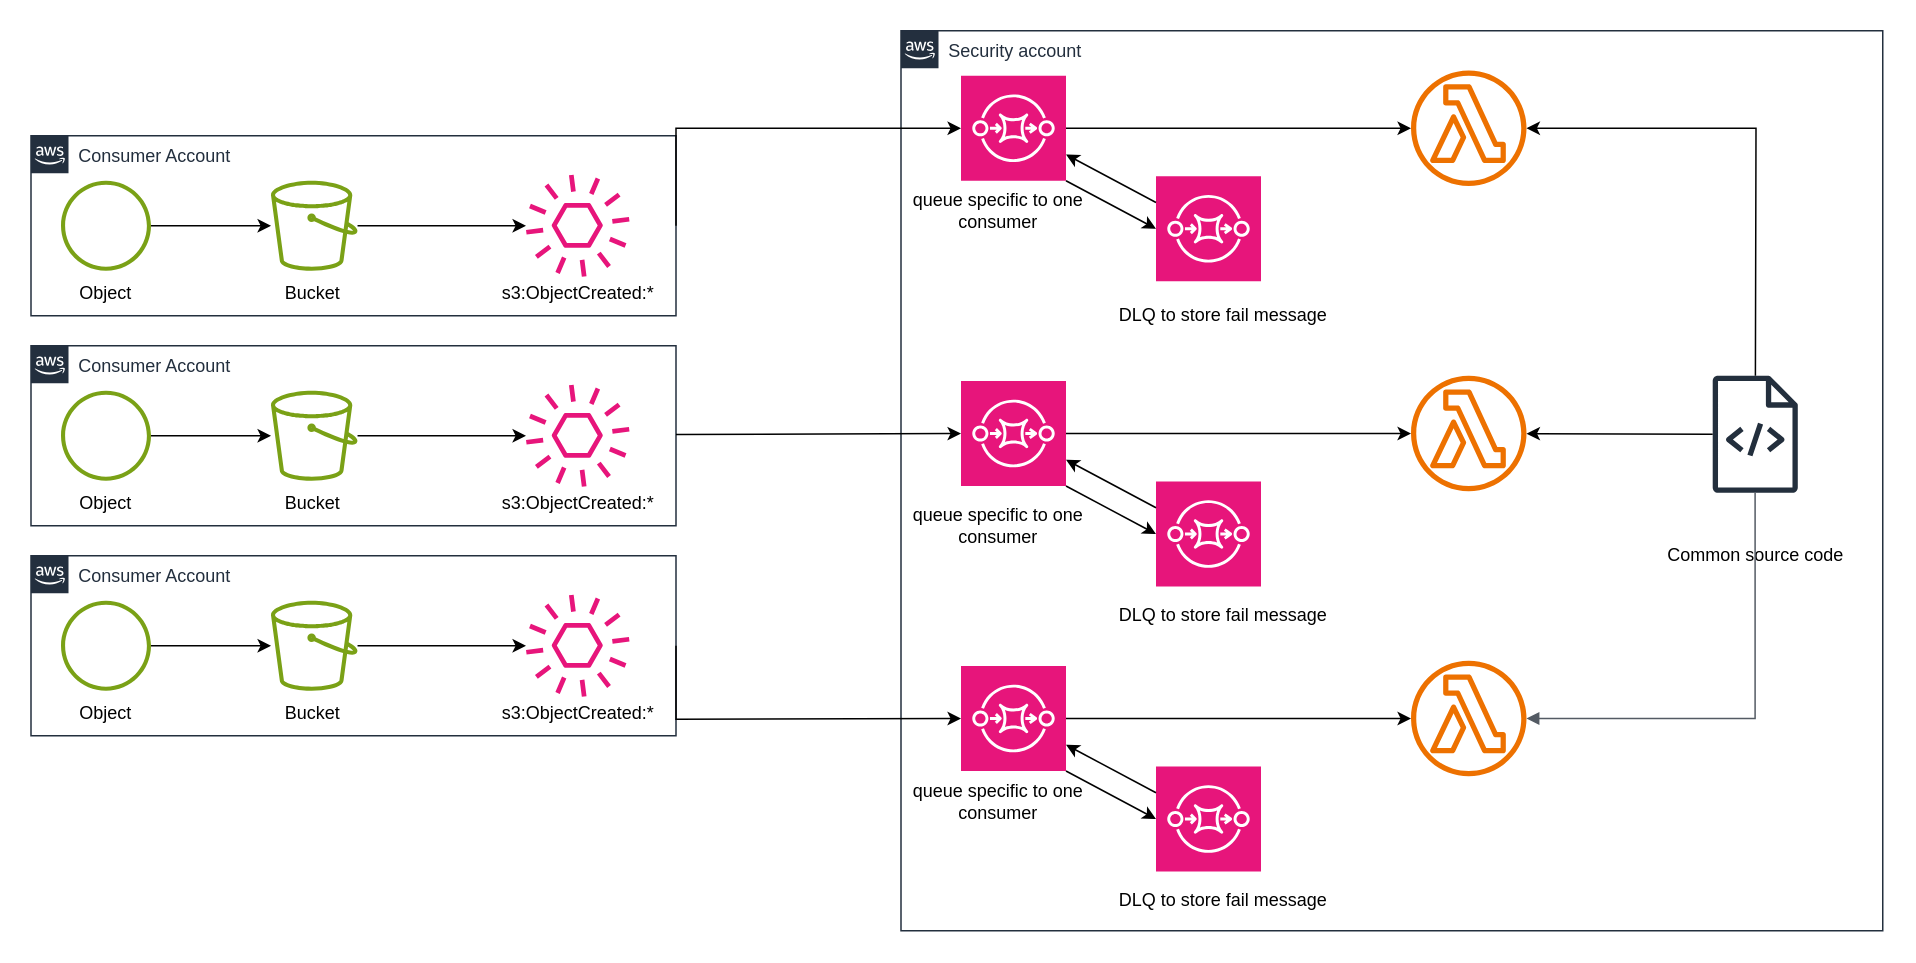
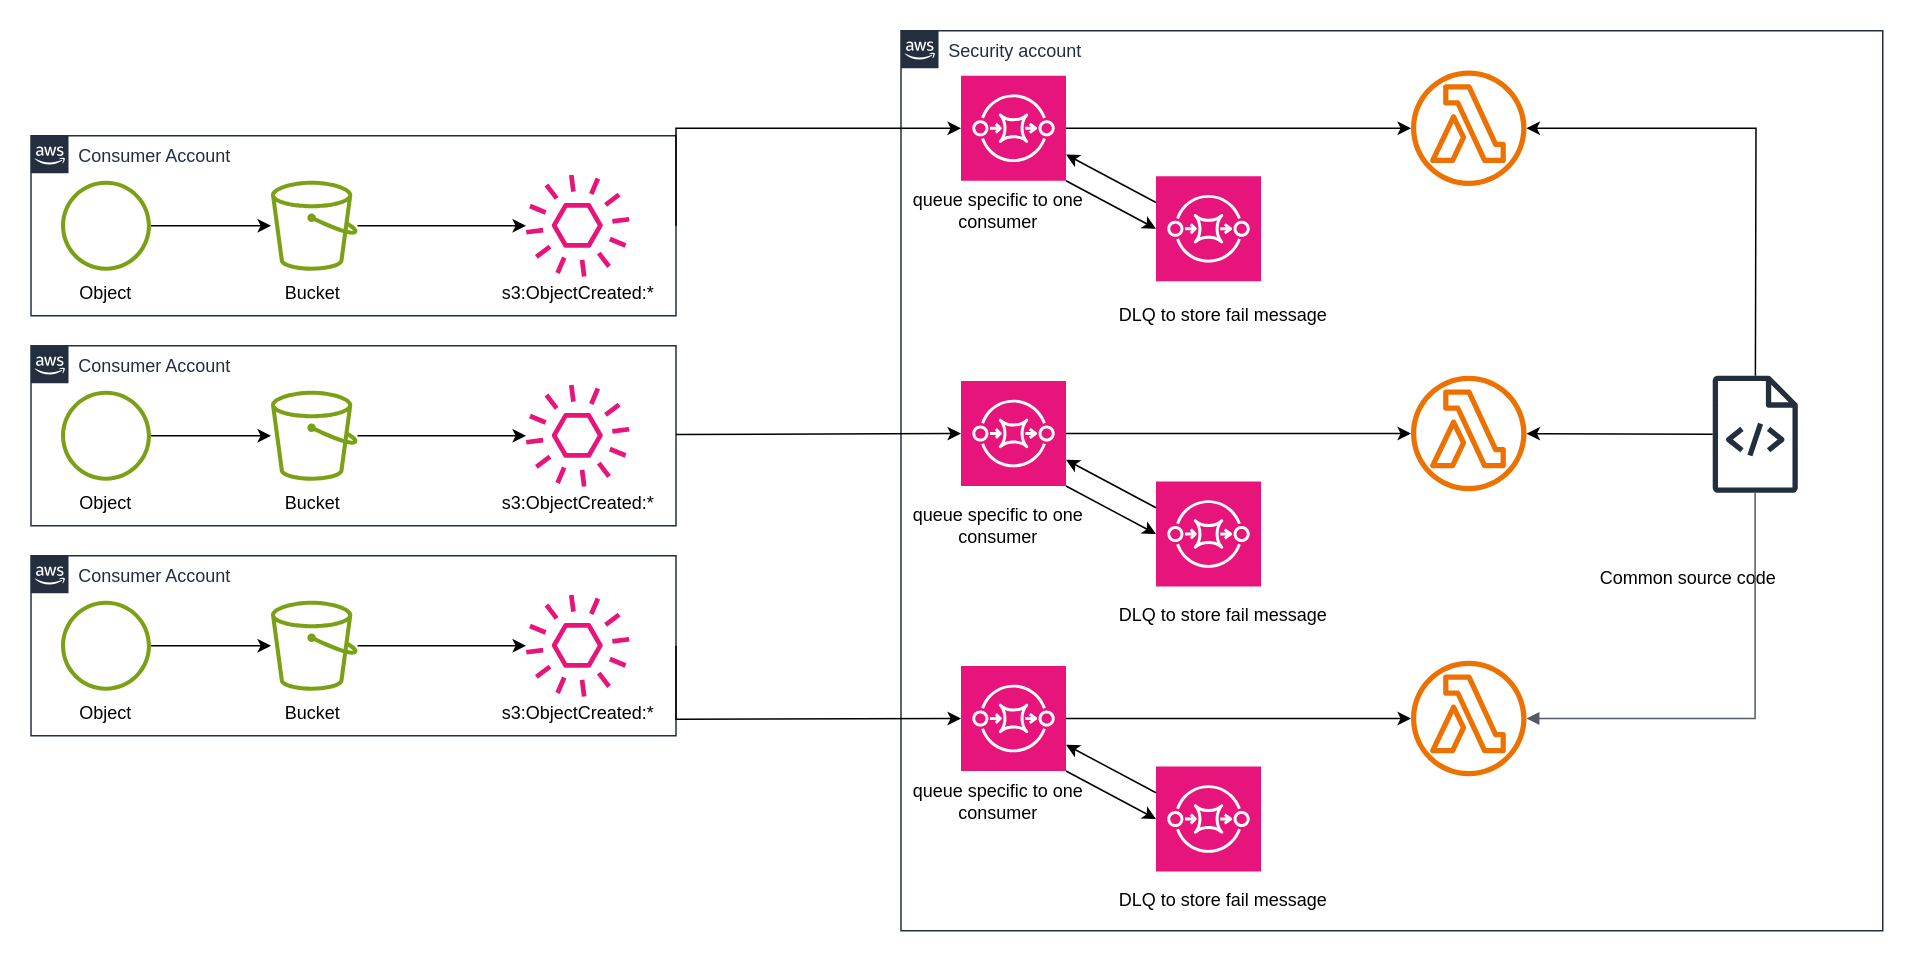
node "Common source code": moved (1755, 556) -> (1688, 578)
